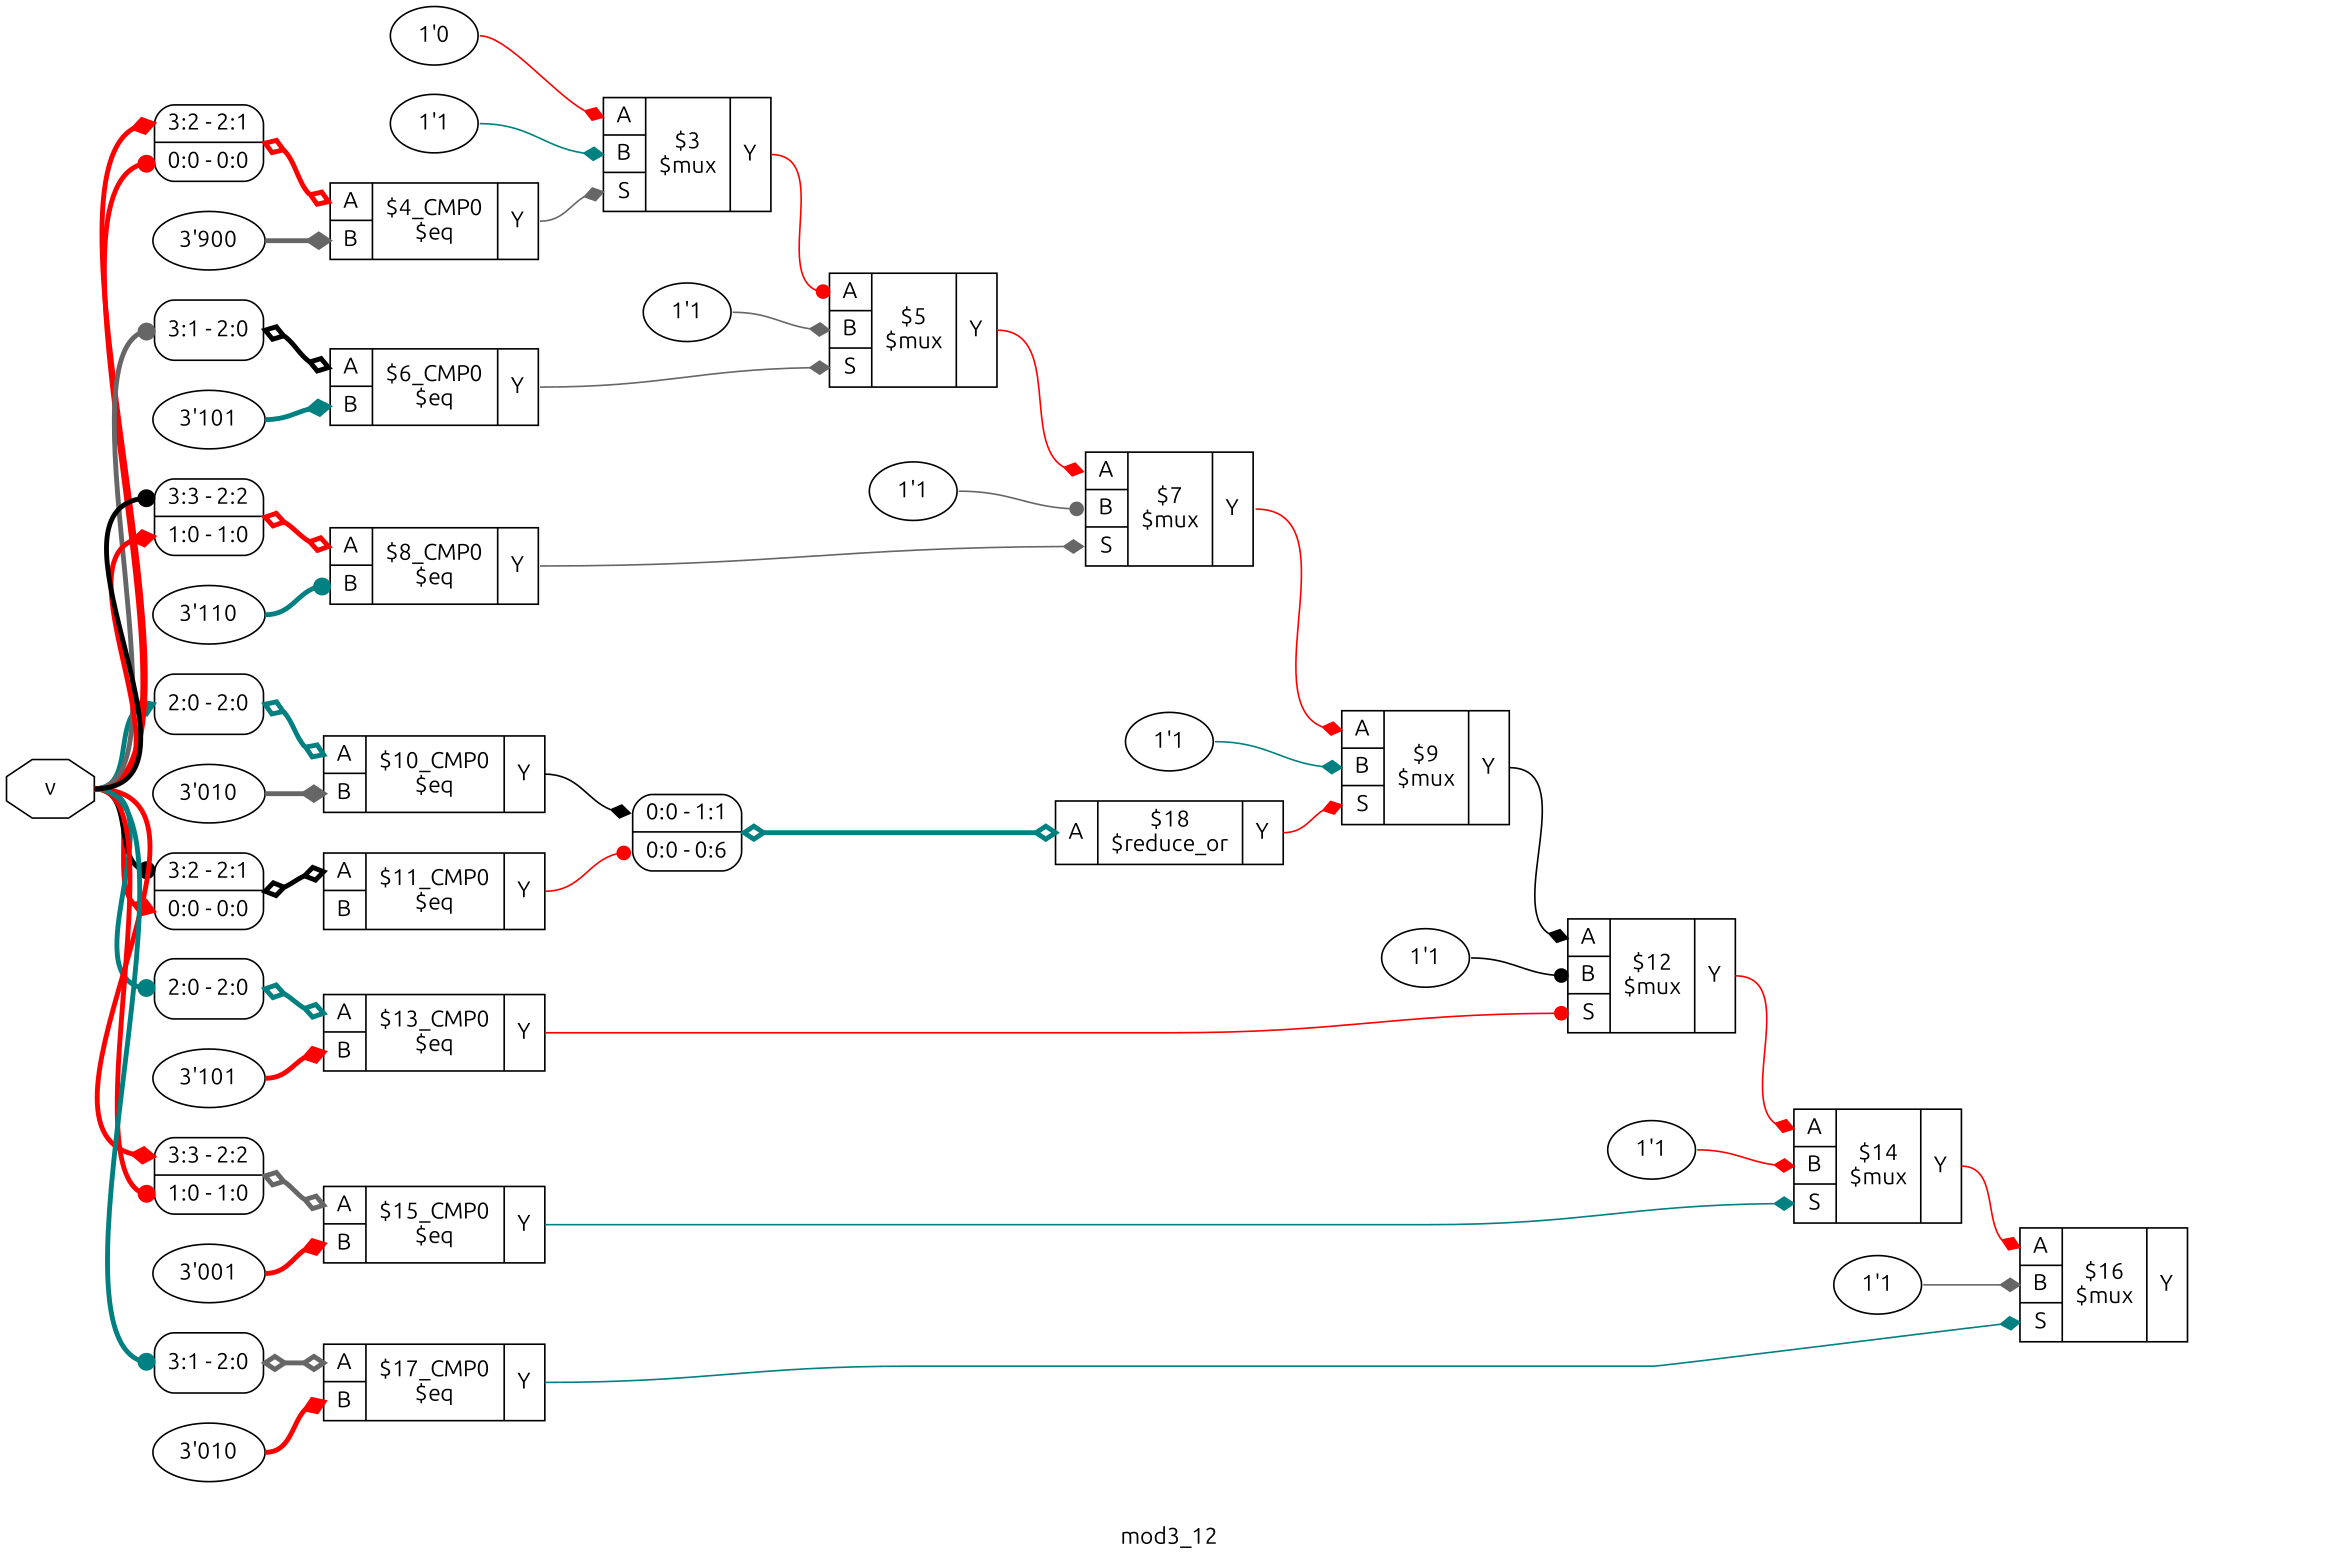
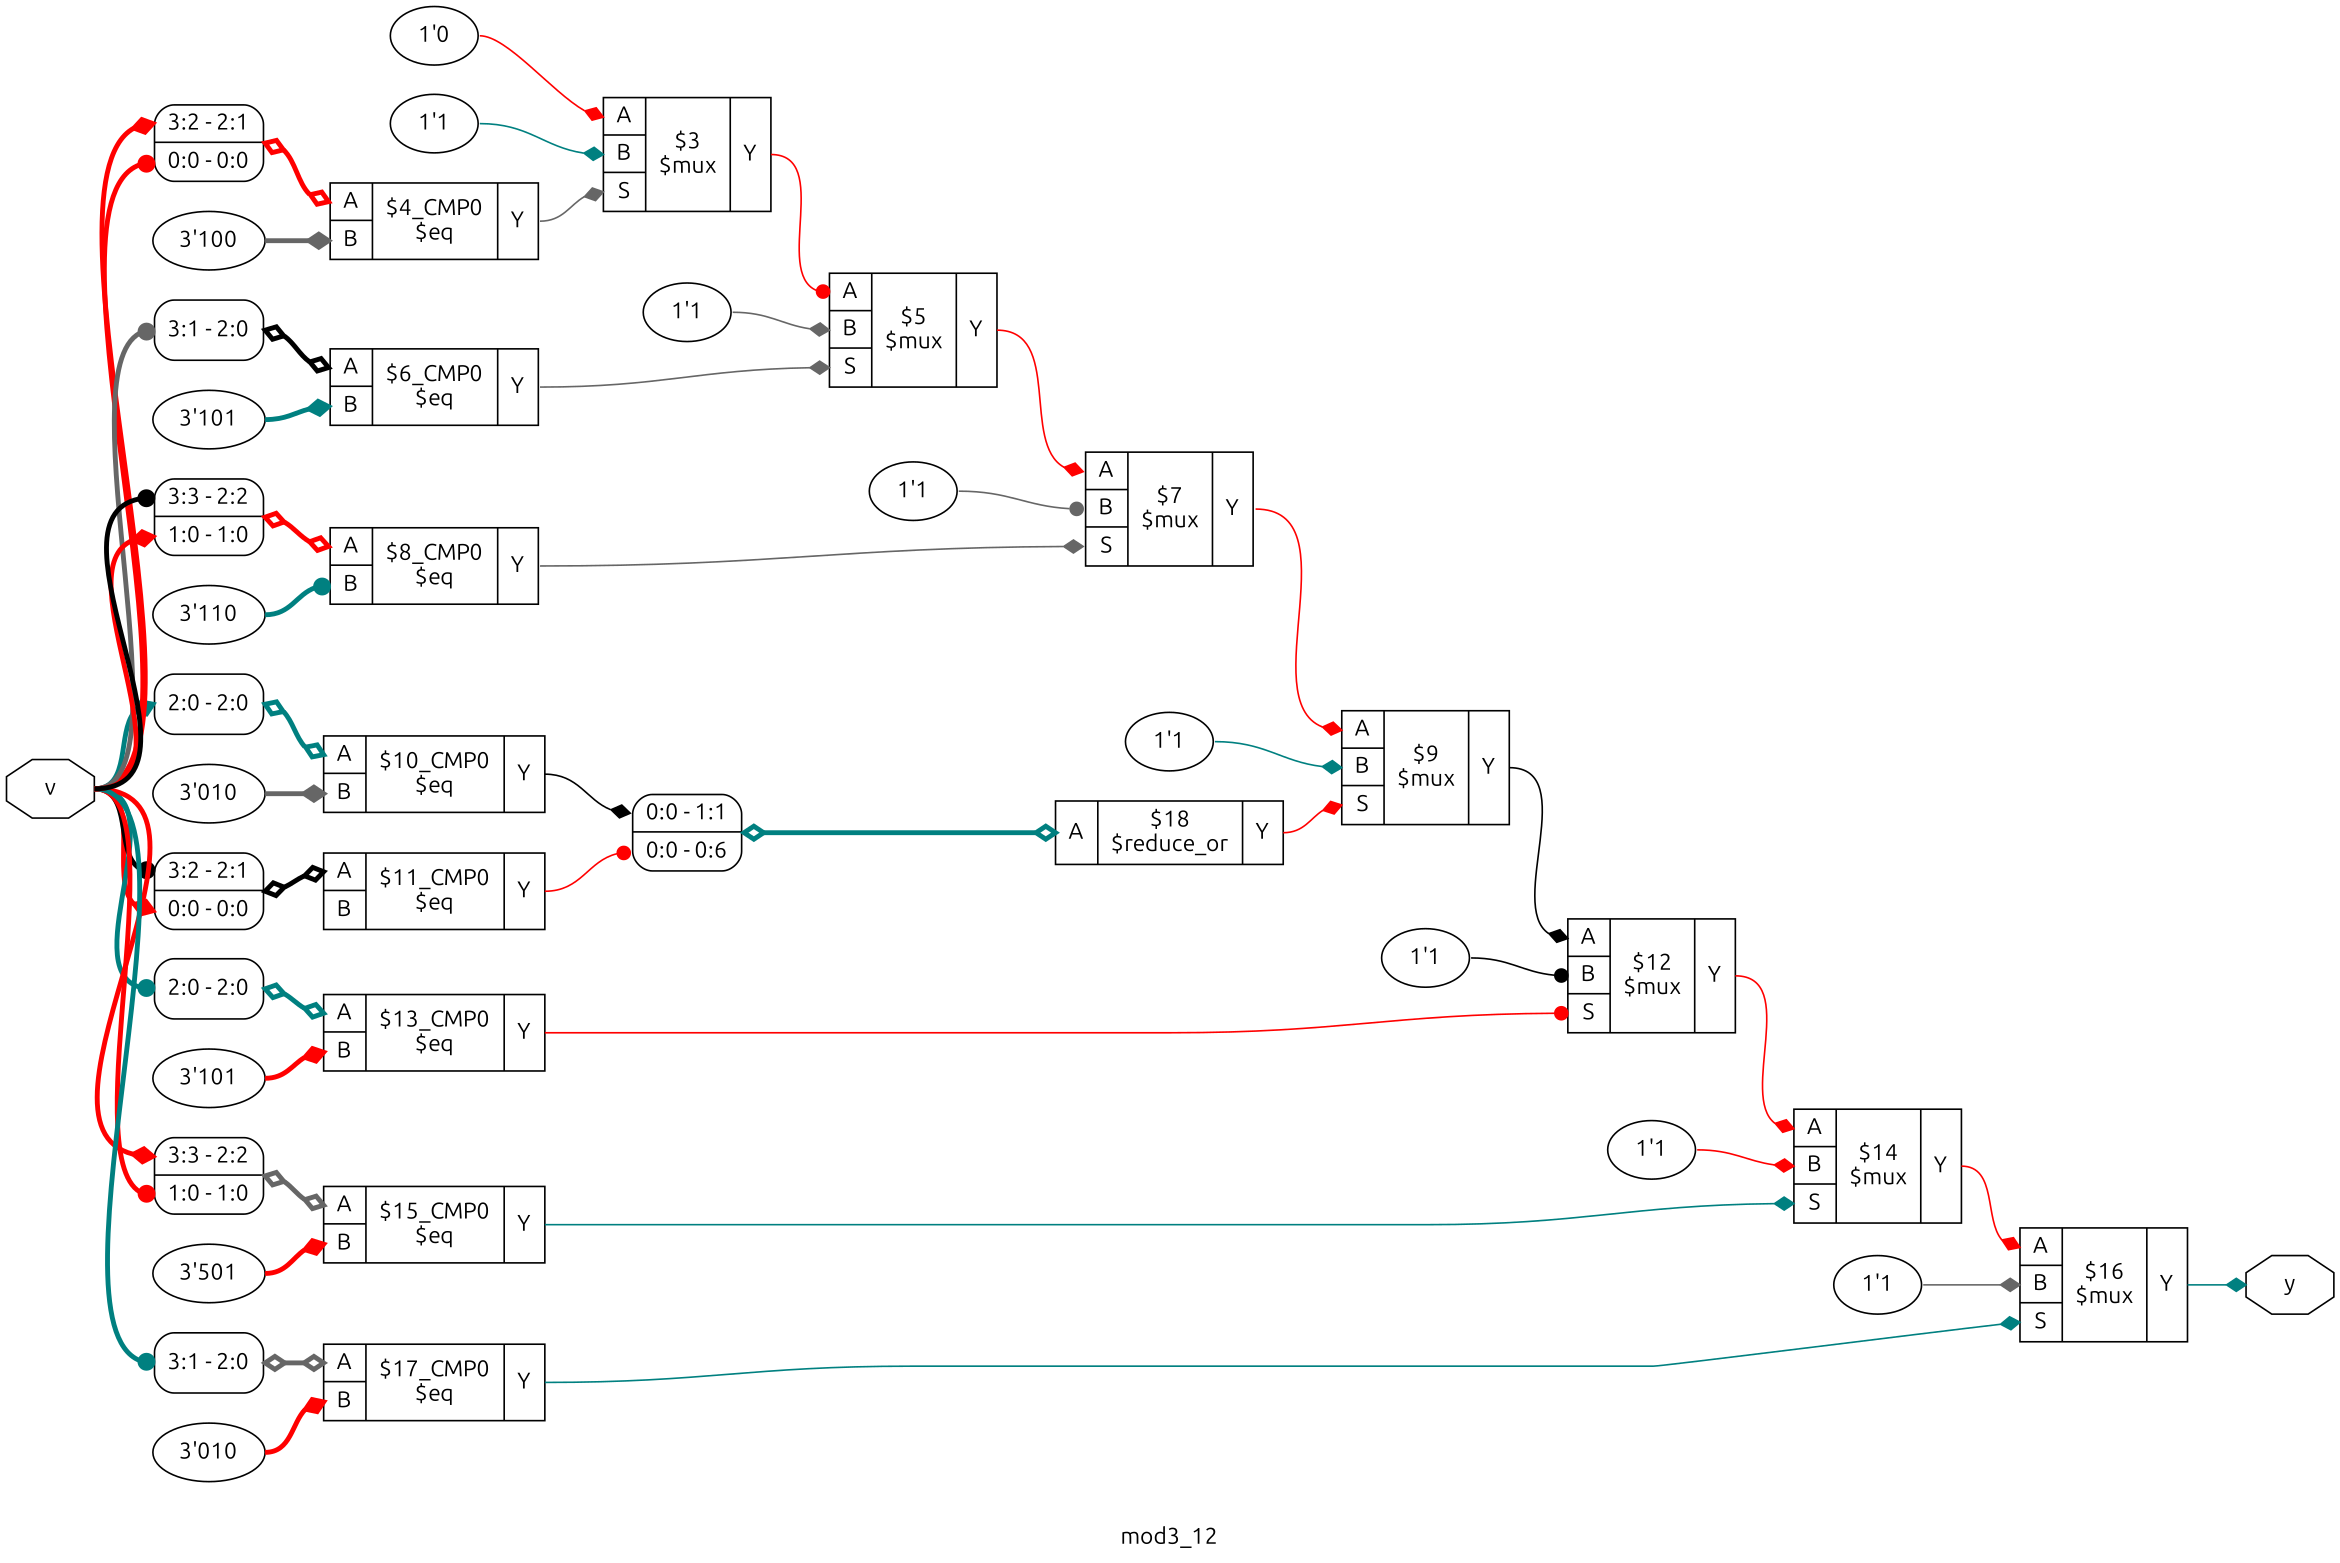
node "3'900": label "3'900" -> "3'100"
node "3'001": label "3'001" -> "3'501"
node "y": added
